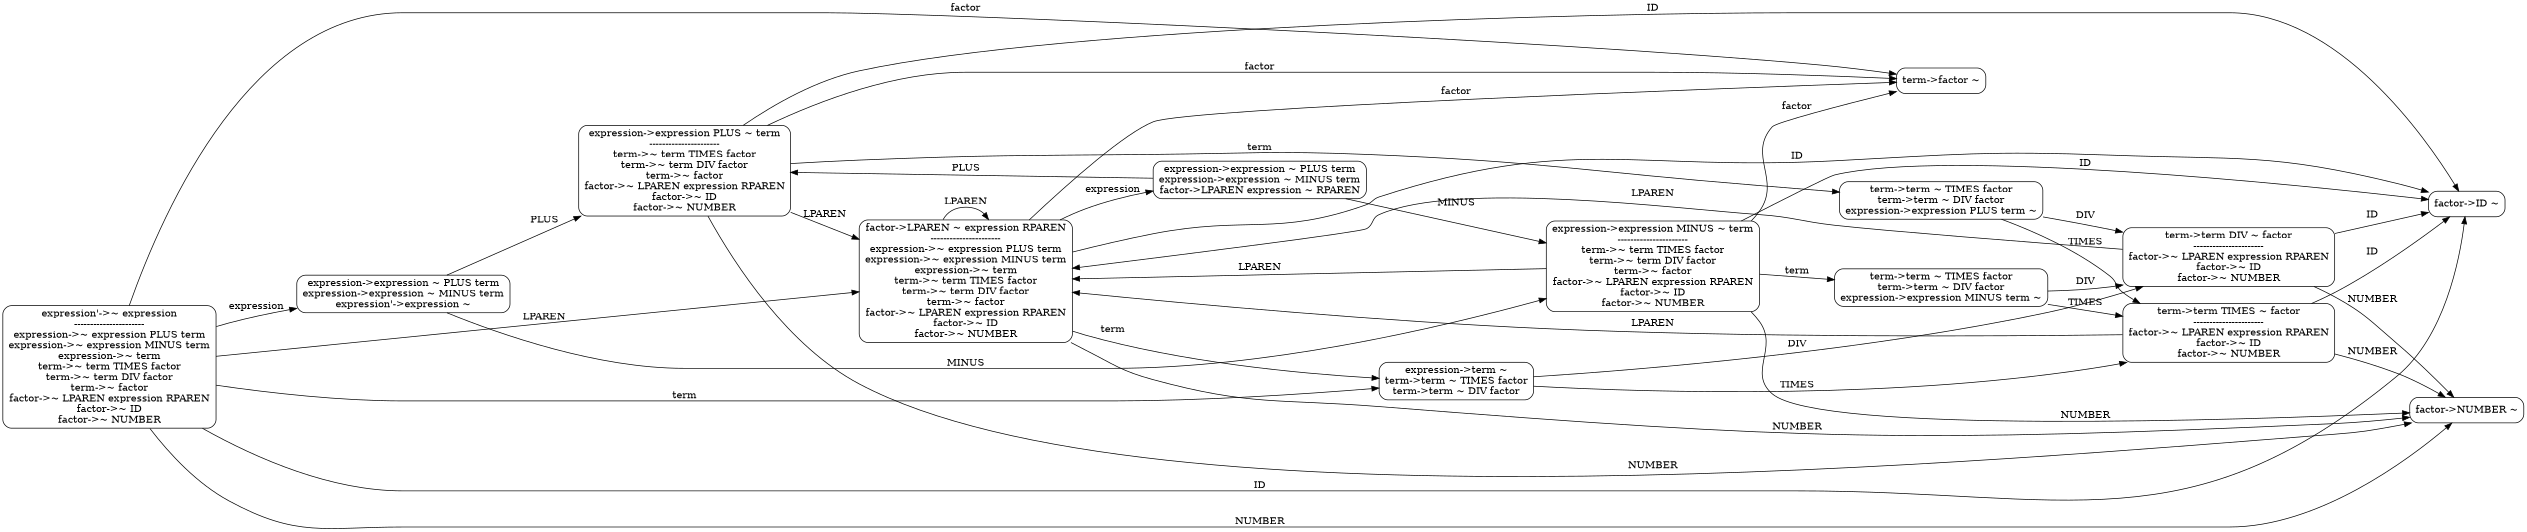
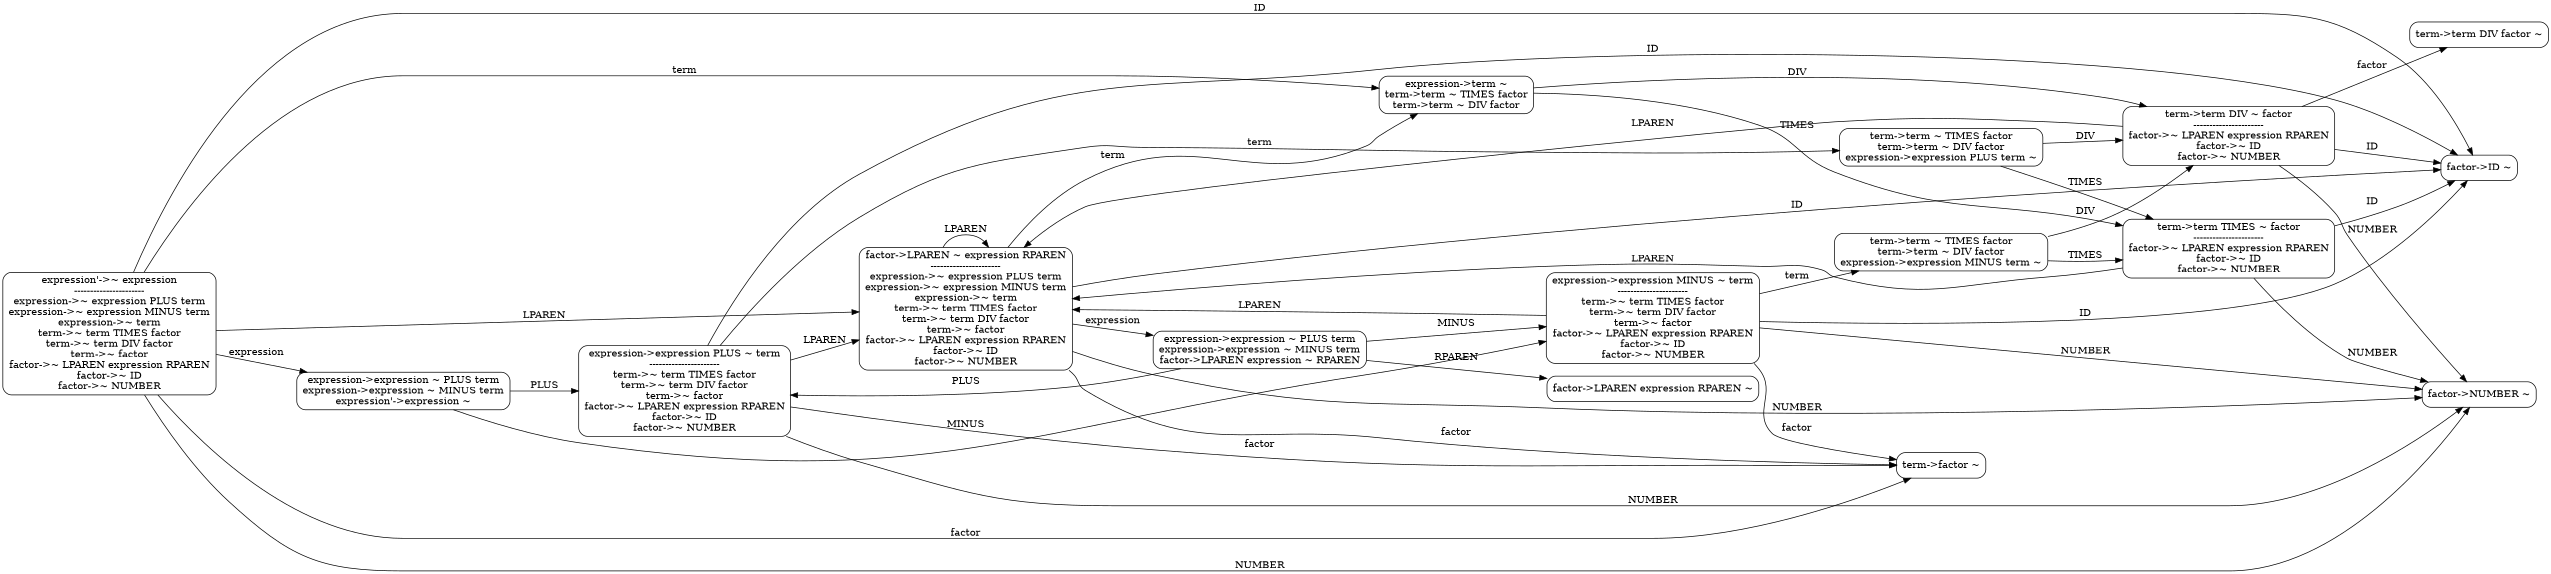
node "term->term DIV factor ~": added
node "factor->LPAREN expression RPAREN ~": added
